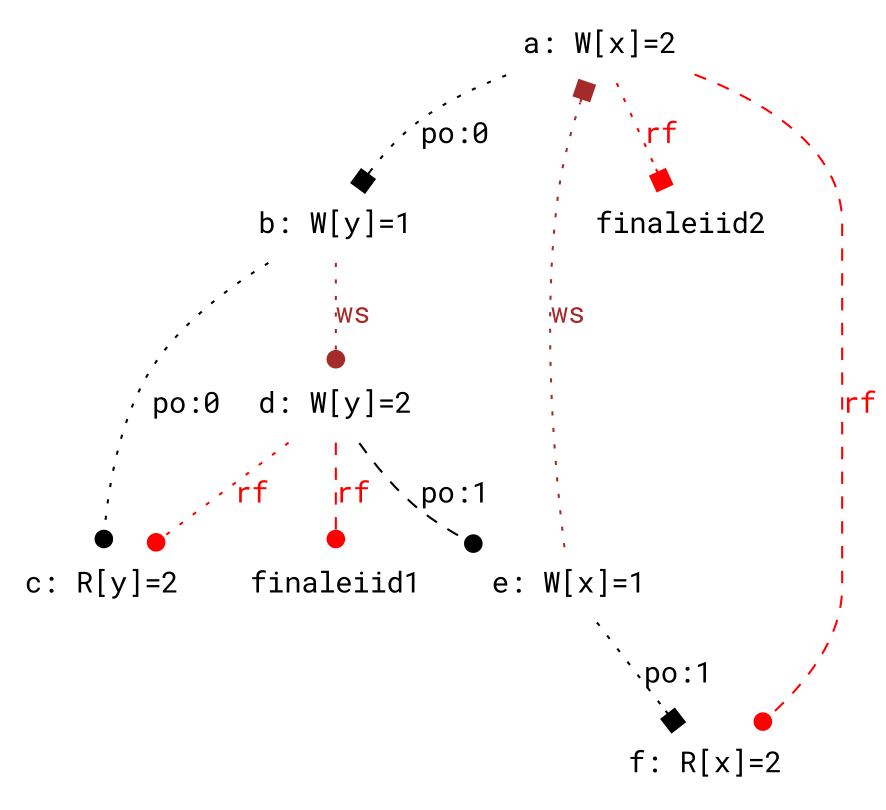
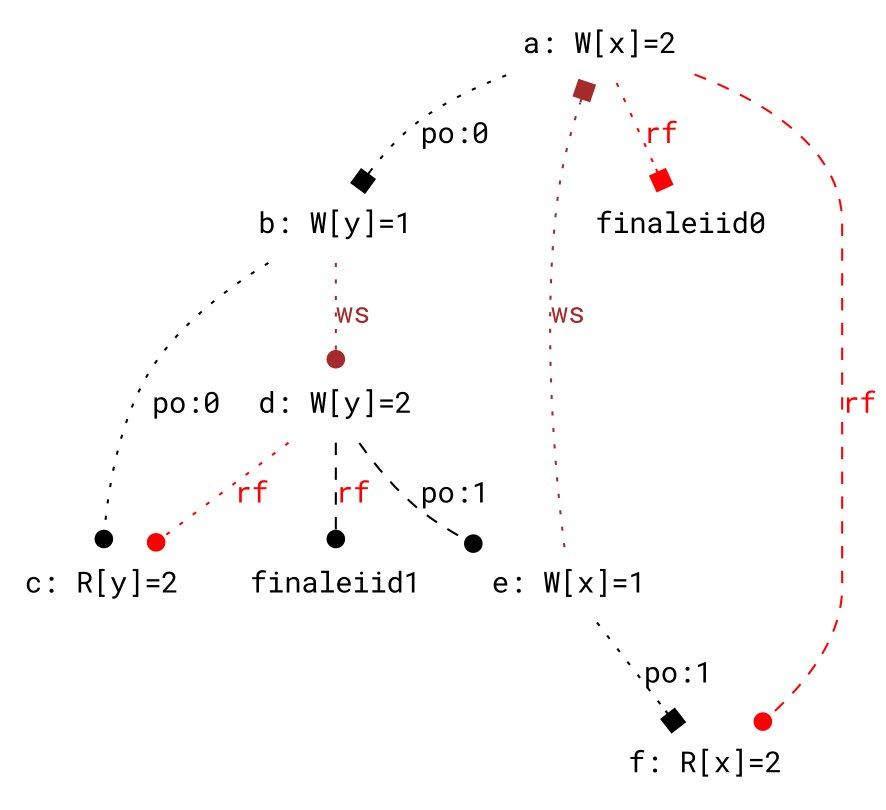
node "finaleiid2": label "finaleiid2" -> "finaleiid0"
edge "d: W[y]=2" -> "finaleiid1": color red -> black
